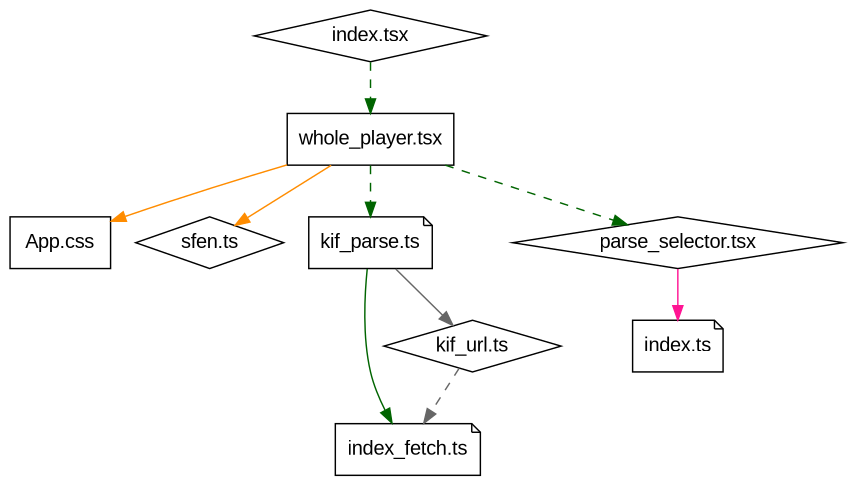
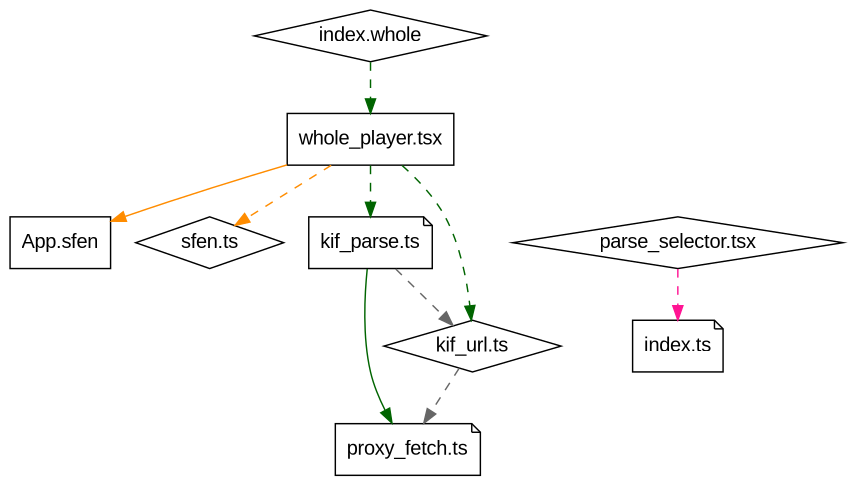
node "index.tsx": label "index.tsx" -> "index.whole"
edge "whole_player.tsx" -> "sfen.ts": style solid -> dashed
edge "whole_player.tsx" -> "parse_selector.tsx": now "whole_player.tsx" -> "kif_url.ts"
node "App.css": label "App.css" -> "App.sfen"
edge "parse_selector.tsx" -> "index.ts": style solid -> dashed
edge "kif_parse.ts" -> "kif_url.ts": style solid -> dashed
node "index_fetch.ts": label "index_fetch.ts" -> "proxy_fetch.ts"
